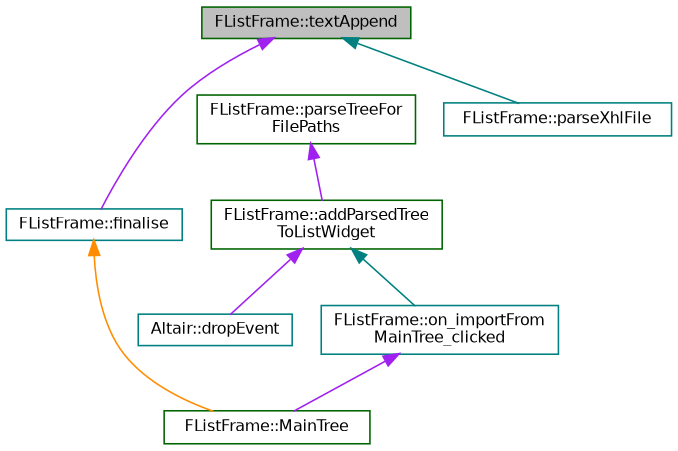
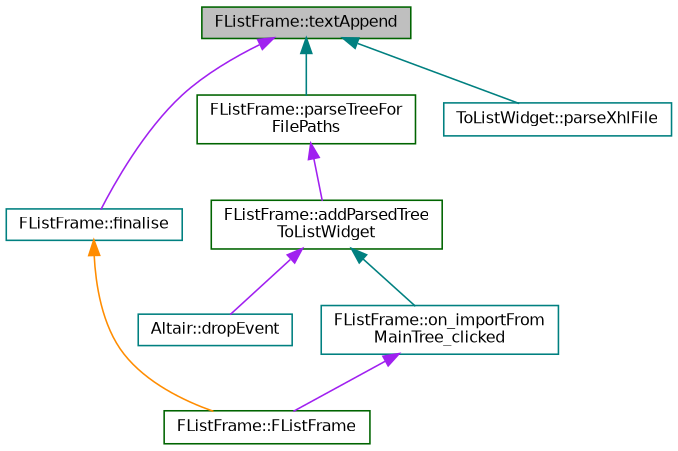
edge "FListFrame::parseTreeFor FilePaths" -> "FListFrame::textAppend": added
node "FListFrame::parseXhlFile": label "FListFrame::parseXhlFile" -> "ToListWidget::parseXhlFile"
node "FListFrame::MainTree": label "FListFrame::MainTree" -> "FListFrame::FListFrame"
